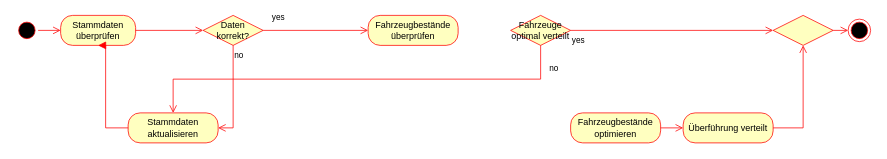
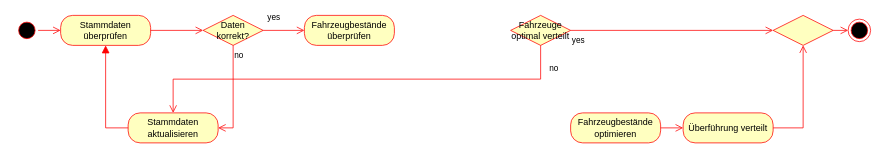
node "Stammdaten überprüfen": size 75x30 -> 90x30
node "Fahrzeugbestände überprüfen": moved (413, 30) -> (349, 30)
